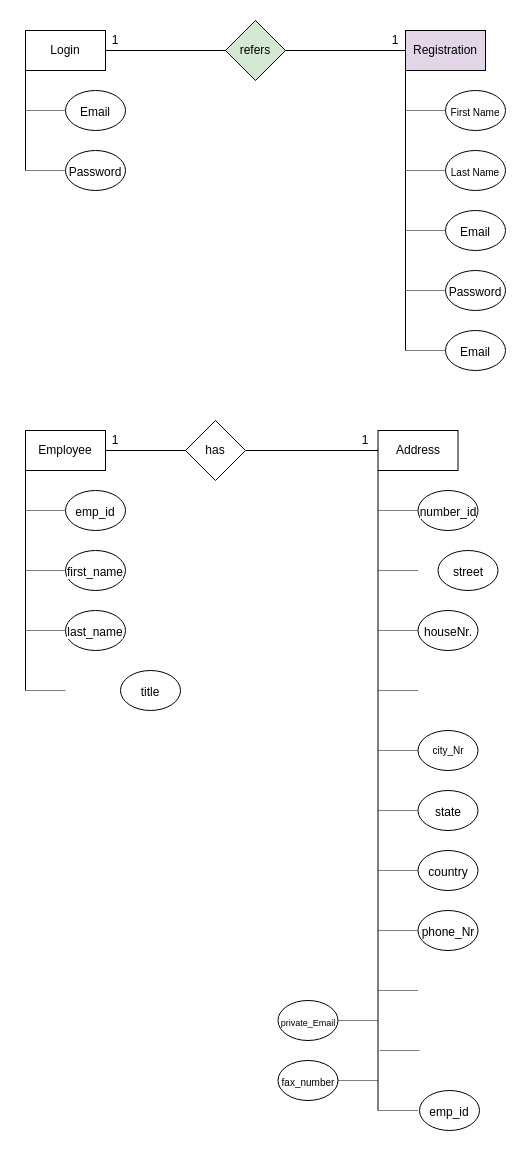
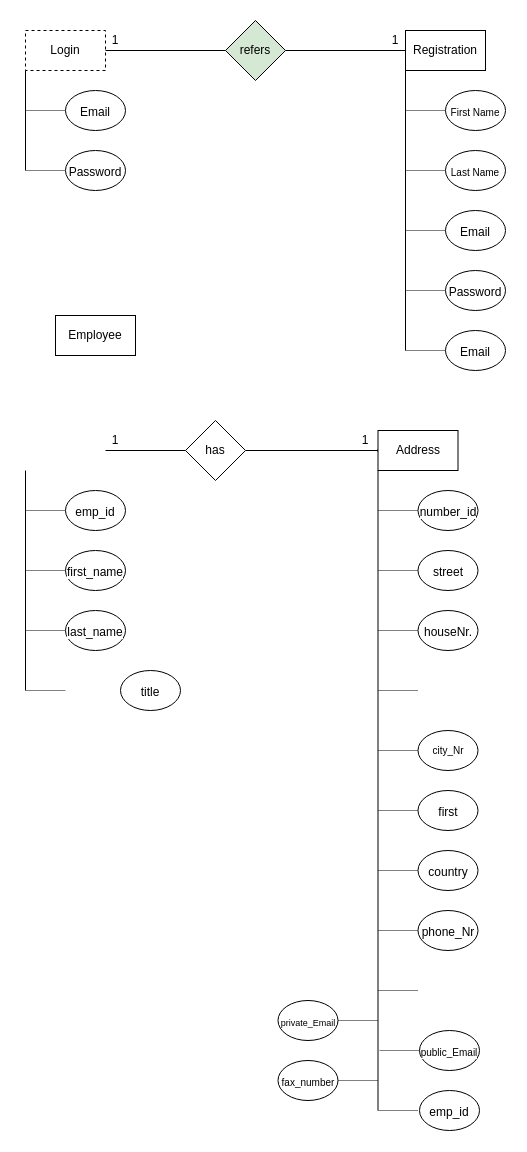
node "Login": style solid -> dashed
node "Registration": fillcolor #e1d5e7 -> #ffffff
node "Employee": moved (66, 451) -> (96, 336)
node "street": moved (468, 571) -> (448, 571)
node "state": label "state" -> "first"
node "public_Email": added
